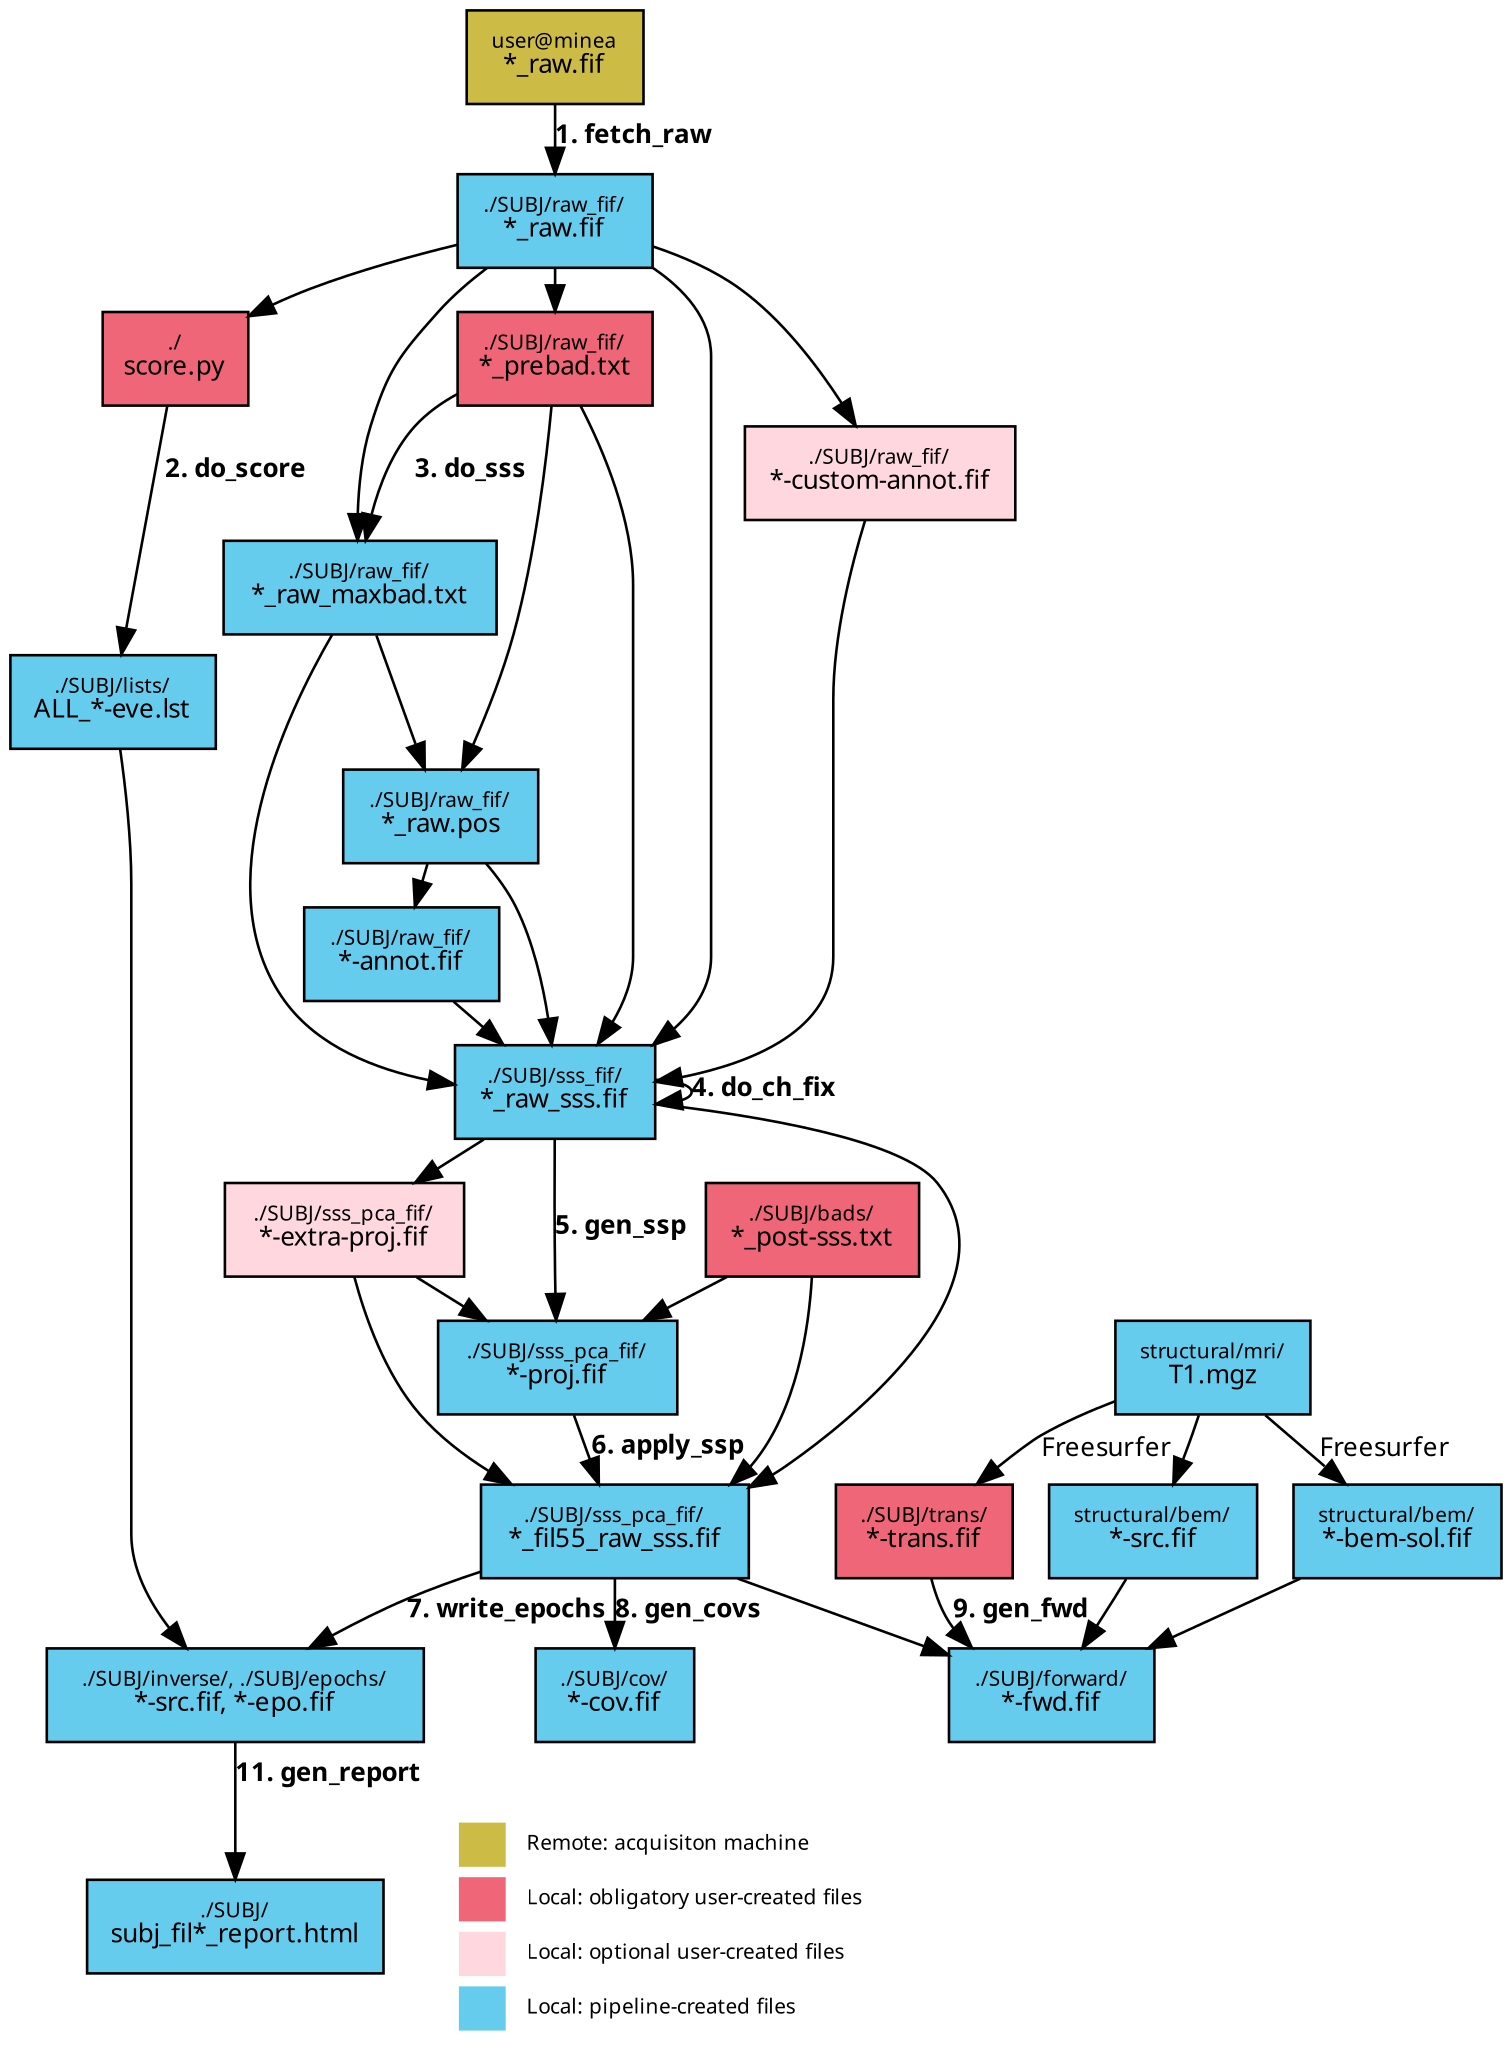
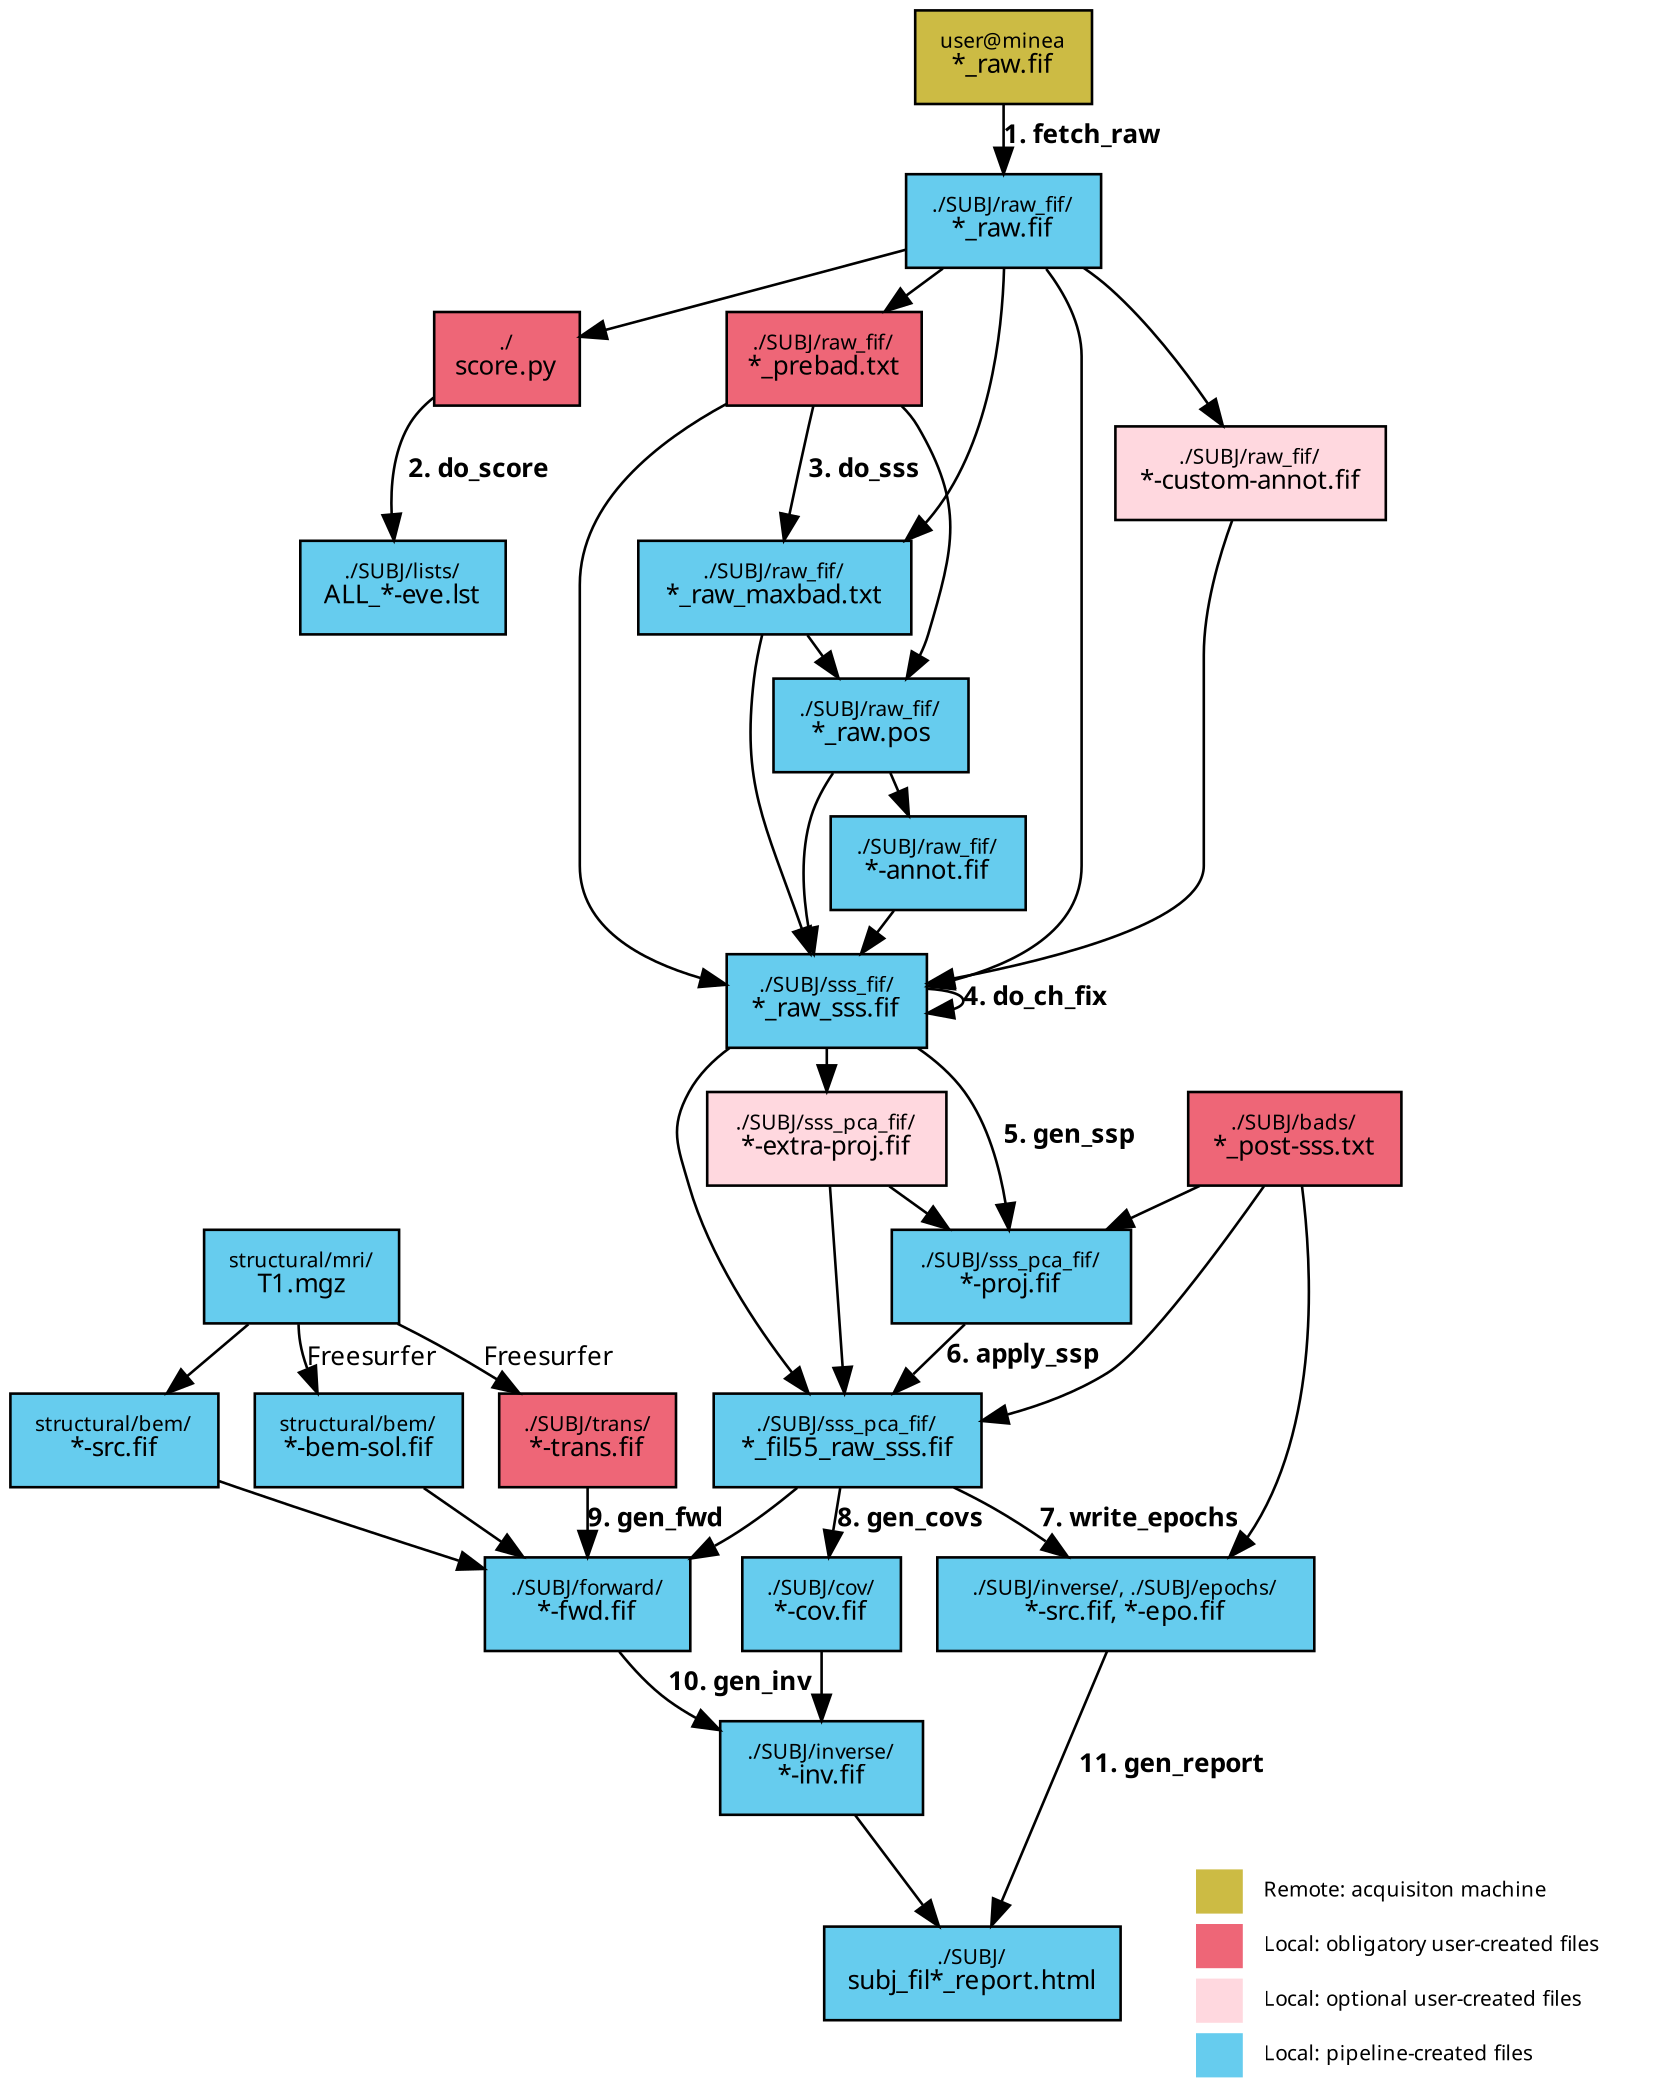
edge "./SUBJ/lists/" -> "./SUBJ/inverse/, ./SUBJ/epochs/": now "./SUBJ/bads/" -> "./SUBJ/inverse/, ./SUBJ/epochs/"
node "./SUBJ/inverse/": added
